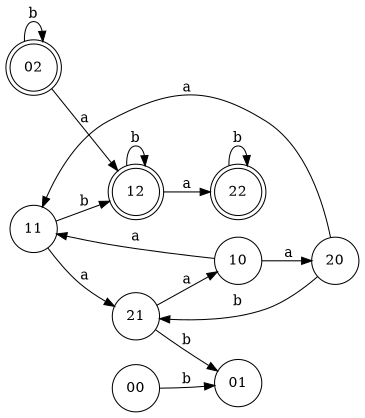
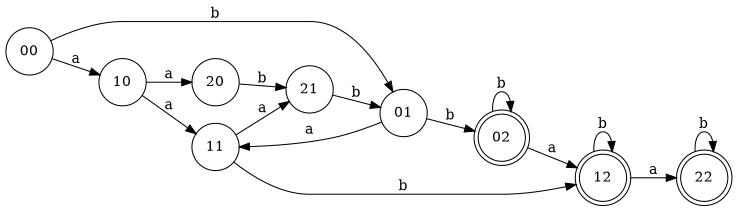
edge "20" -> "11": now "01" -> "11"
edge "01" -> "02": added, label "b"
edge "21" -> "10": now "00" -> "10"
